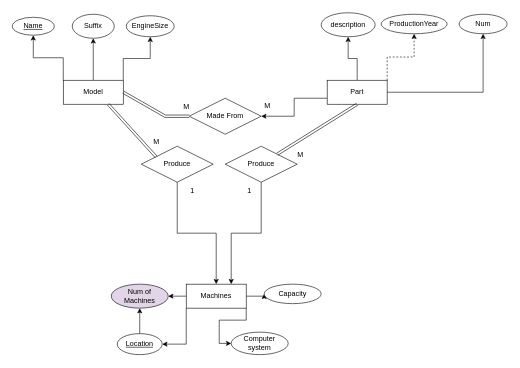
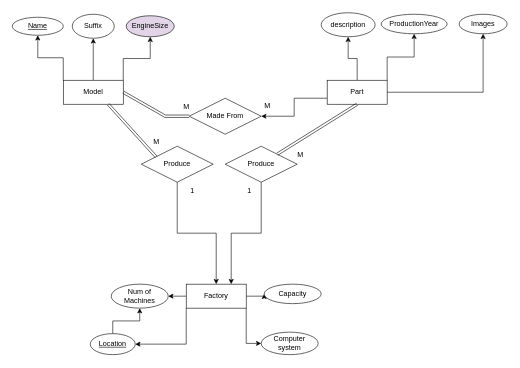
node "Num": label "Num" -> "Images"
node "Name": size 42x18 -> 51x18
node "EngineSize": fillcolor #ffffff -> #e1d5e7
edge "Part" -> "ProductionYear": style dashed -> solid
node "Num of Machines": fillcolor #e1d5e7 -> #ffffff
node "Machines": label "Machines" -> "Factory"
node "Computer system": moved (260, 343) -> (290, 343)
node "Location": moved (140, 344) -> (113, 344)
